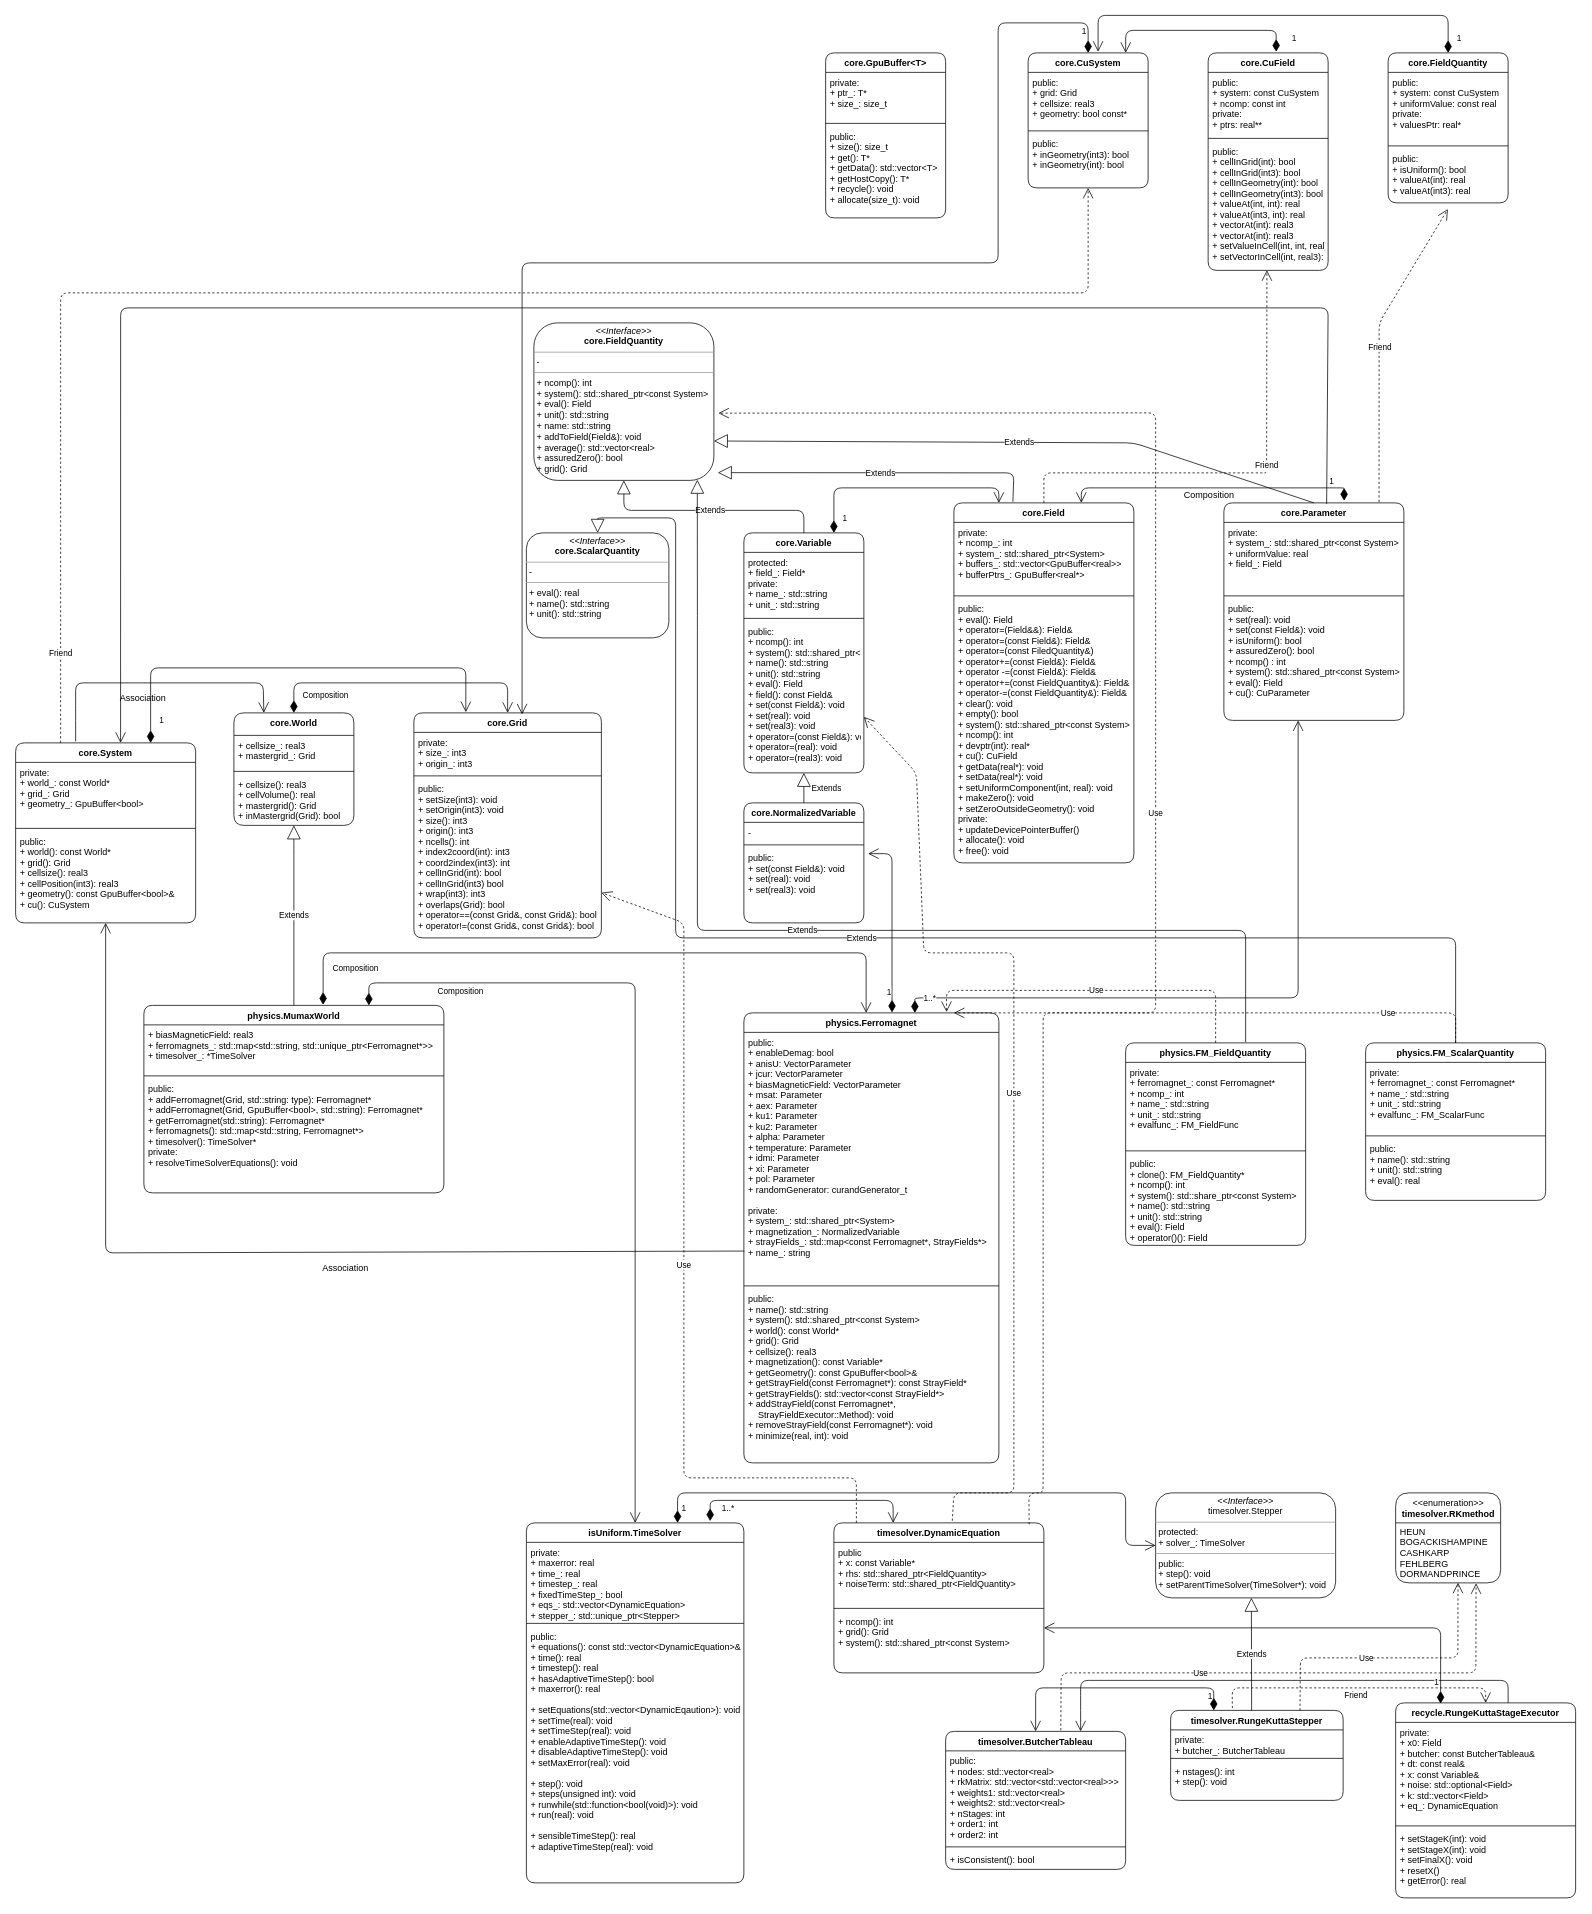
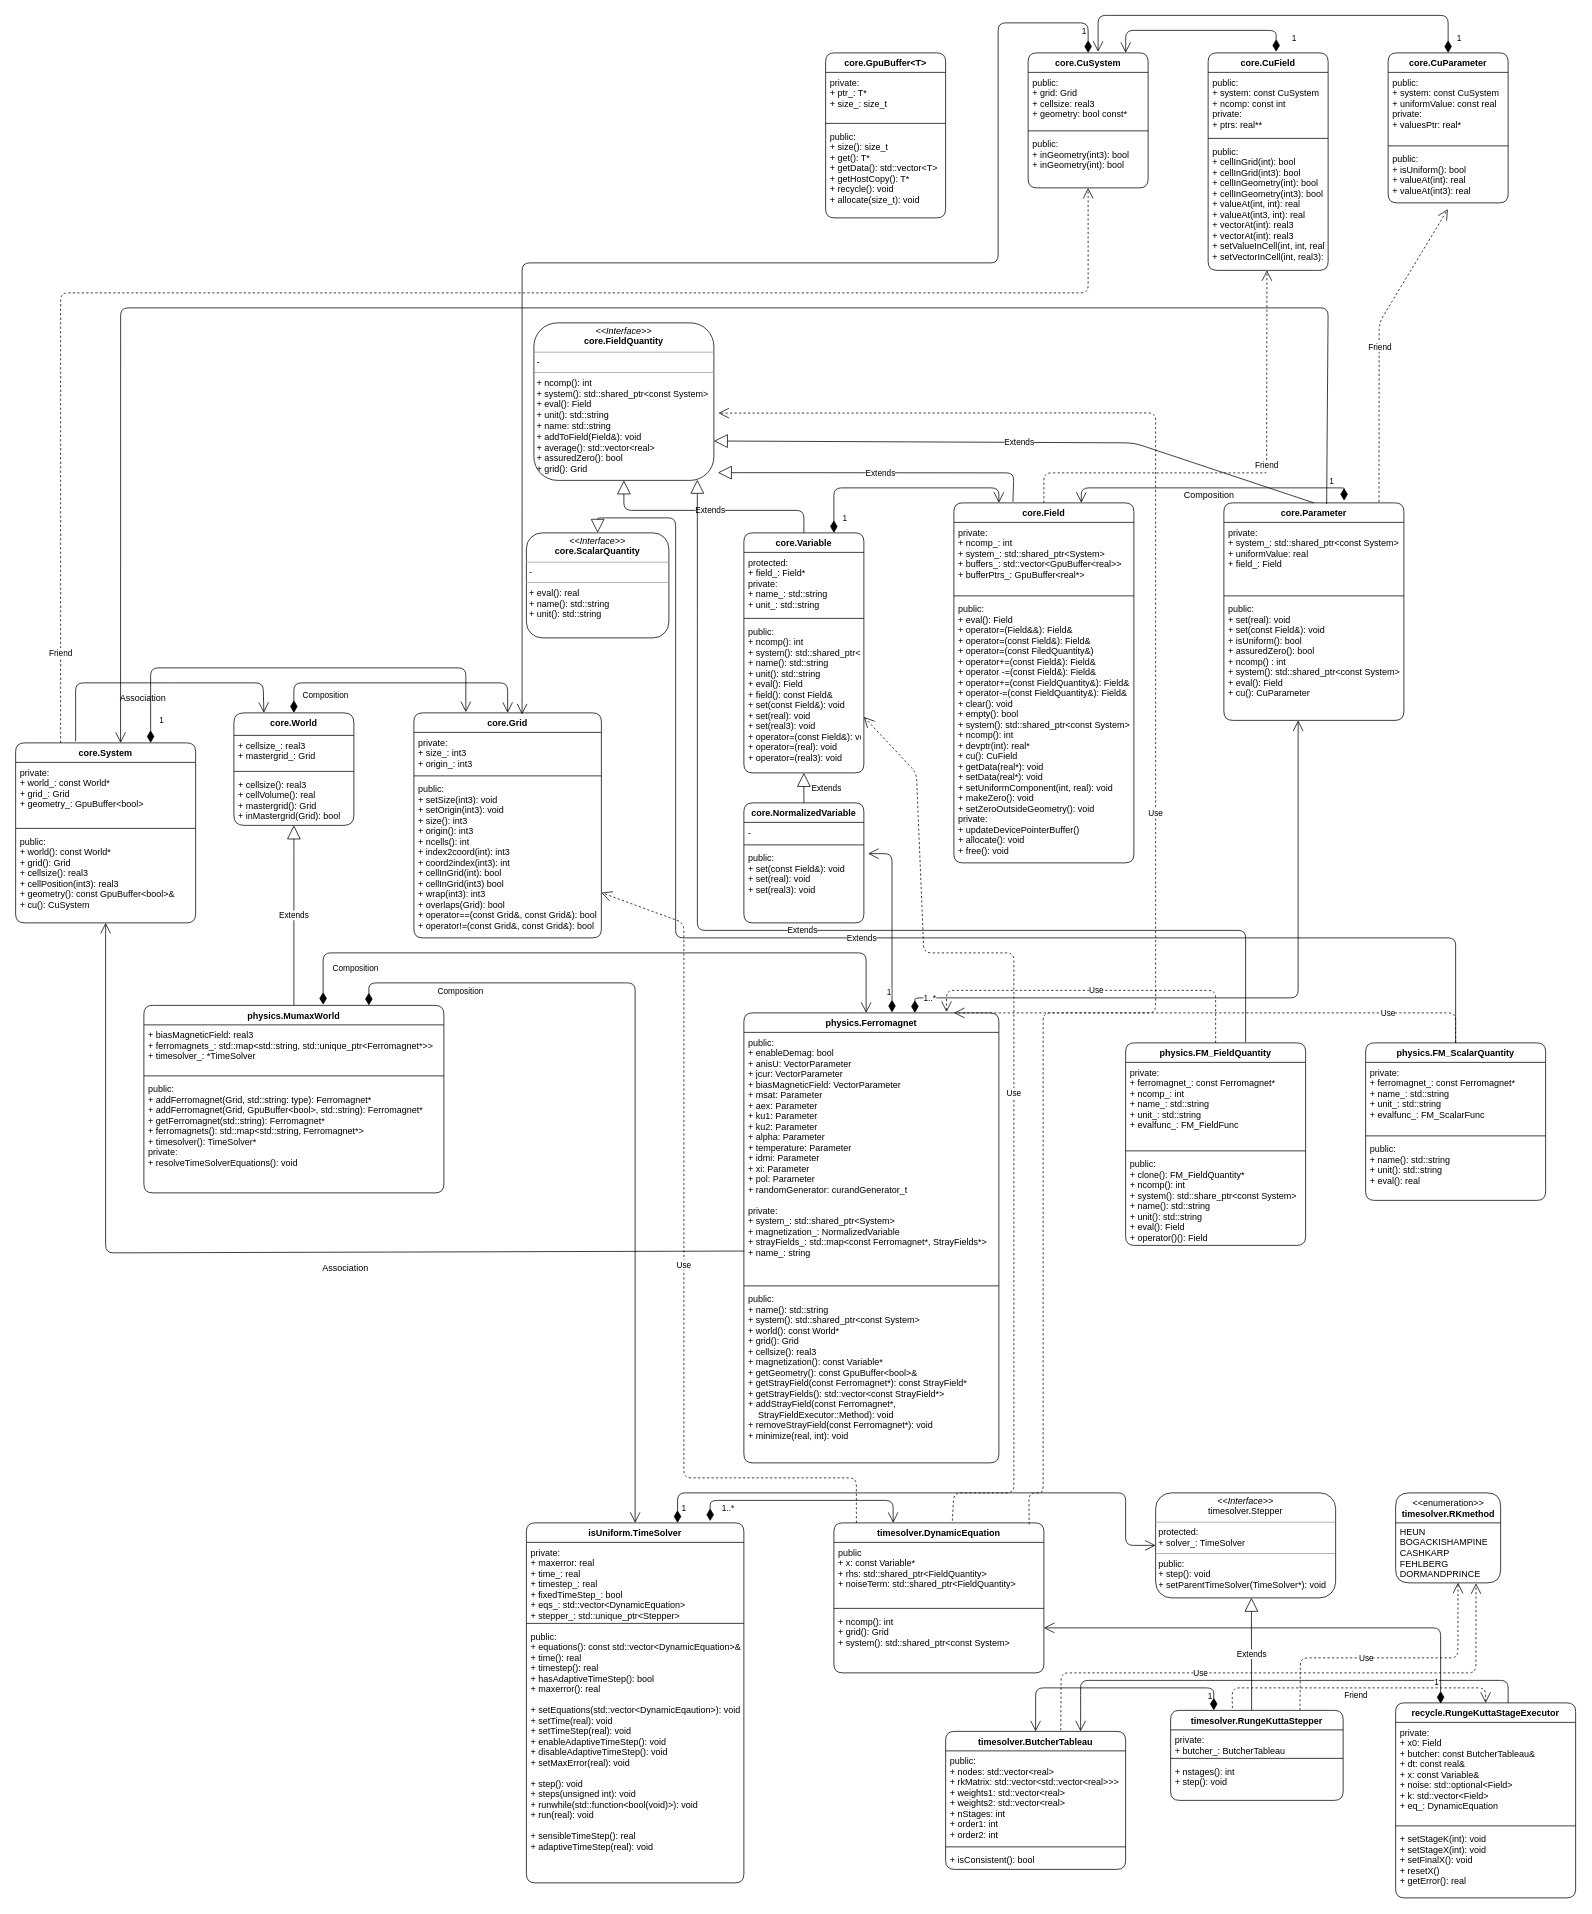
node "core.FieldQuantity": label "core.FieldQuantity" -> "core.CuParameter"
